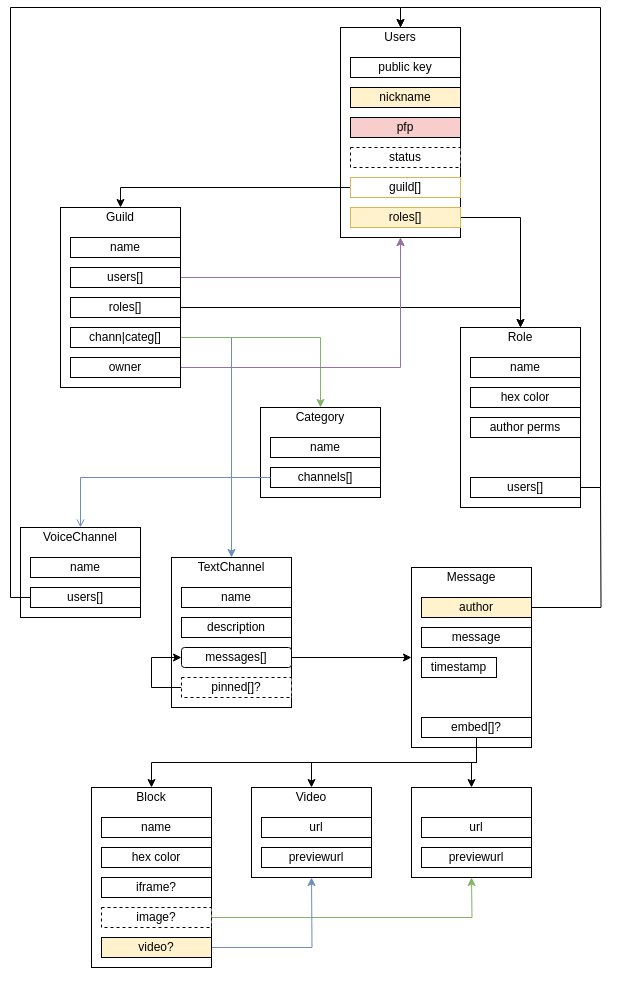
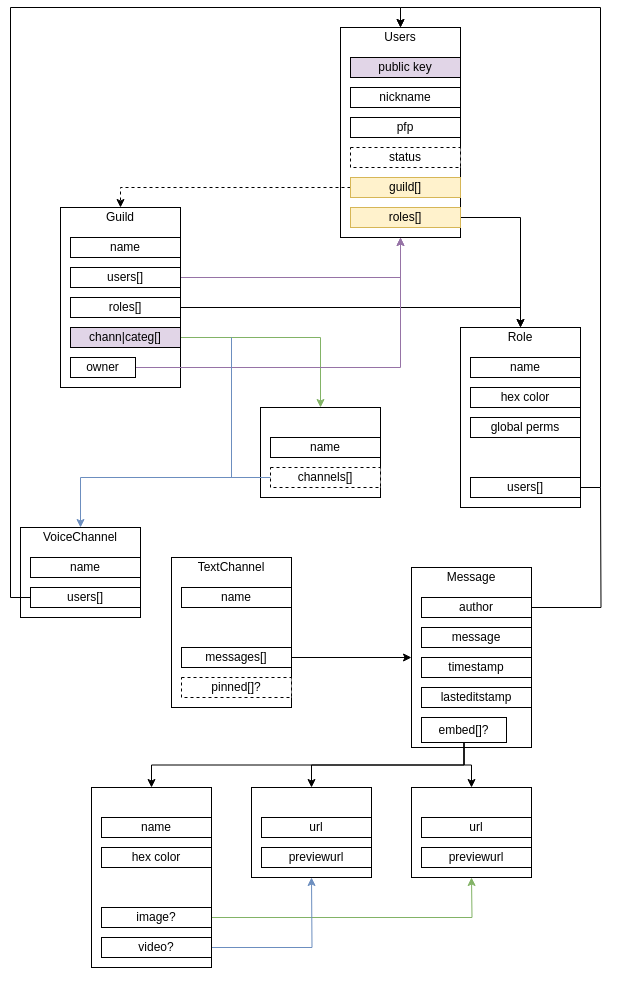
node "public key": fillcolor #ffffff -> #e1d5e7
node "nickname": fillcolor #fff2cc -> #ffffff
node "pfp": fillcolor #f8cecc -> #ffffff
edge "guild[]" -> "Guild": style solid -> dashed
node "guild[]": fillcolor #ffffff -> #fff2cc
node "chann|categ[]": fillcolor #ffffff -> #e1d5e7
node "owner": size 110x20 -> 65x20
node "Category": removed
node "author perms": label "author perms" -> "global perms"
node "channels[]": style solid -> dashed
edge "channels[]" -> "TextChannel": removed
edge "channels[]" -> "VoiceChannel": arrowhead open -> classic
node "author": fillcolor #fff2cc -> #ffffff
node "description": removed
node "messages[]": shape rounded rectangle -> rectangle
node "timestamp": size 75x20 -> 110x20
edge "pinned[]?" -> "messages[]": removed
node "lasteditstamp": added
node "embed[]?": size 110x20 -> 85x25
node "Block": removed
node "Video": removed
node "iframe?": removed
node "image?": style dashed -> solid
node "video?": fillcolor #fff2cc -> #ffffff
